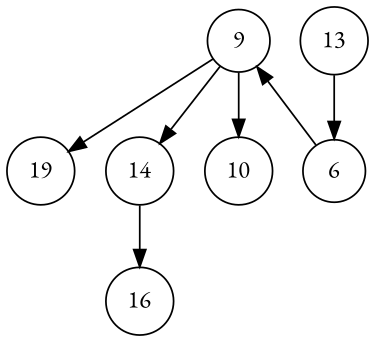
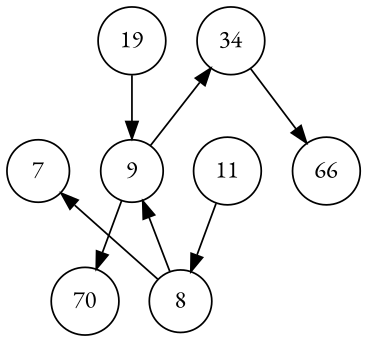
node "13": label "13" -> "11"
edge "9" -> "19": reversed
node "7": added
node "14": label "14" -> "34"
node "10": label "10" -> "70"
node "6": label "6" -> "8"
node "16": label "16" -> "66"
